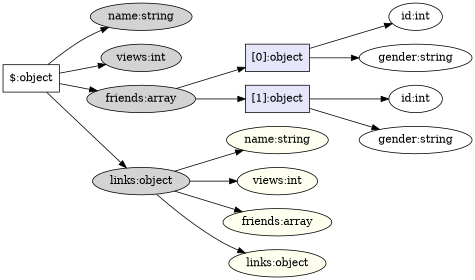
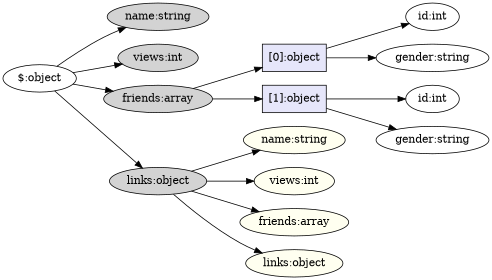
node "$:object": shape box -> ellipse
